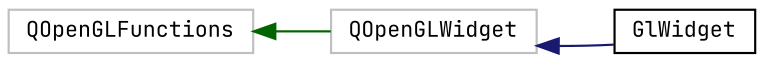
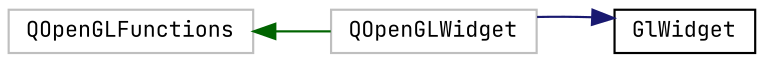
edge "GlWidget" -> "QOpenGLWidget": reversed
